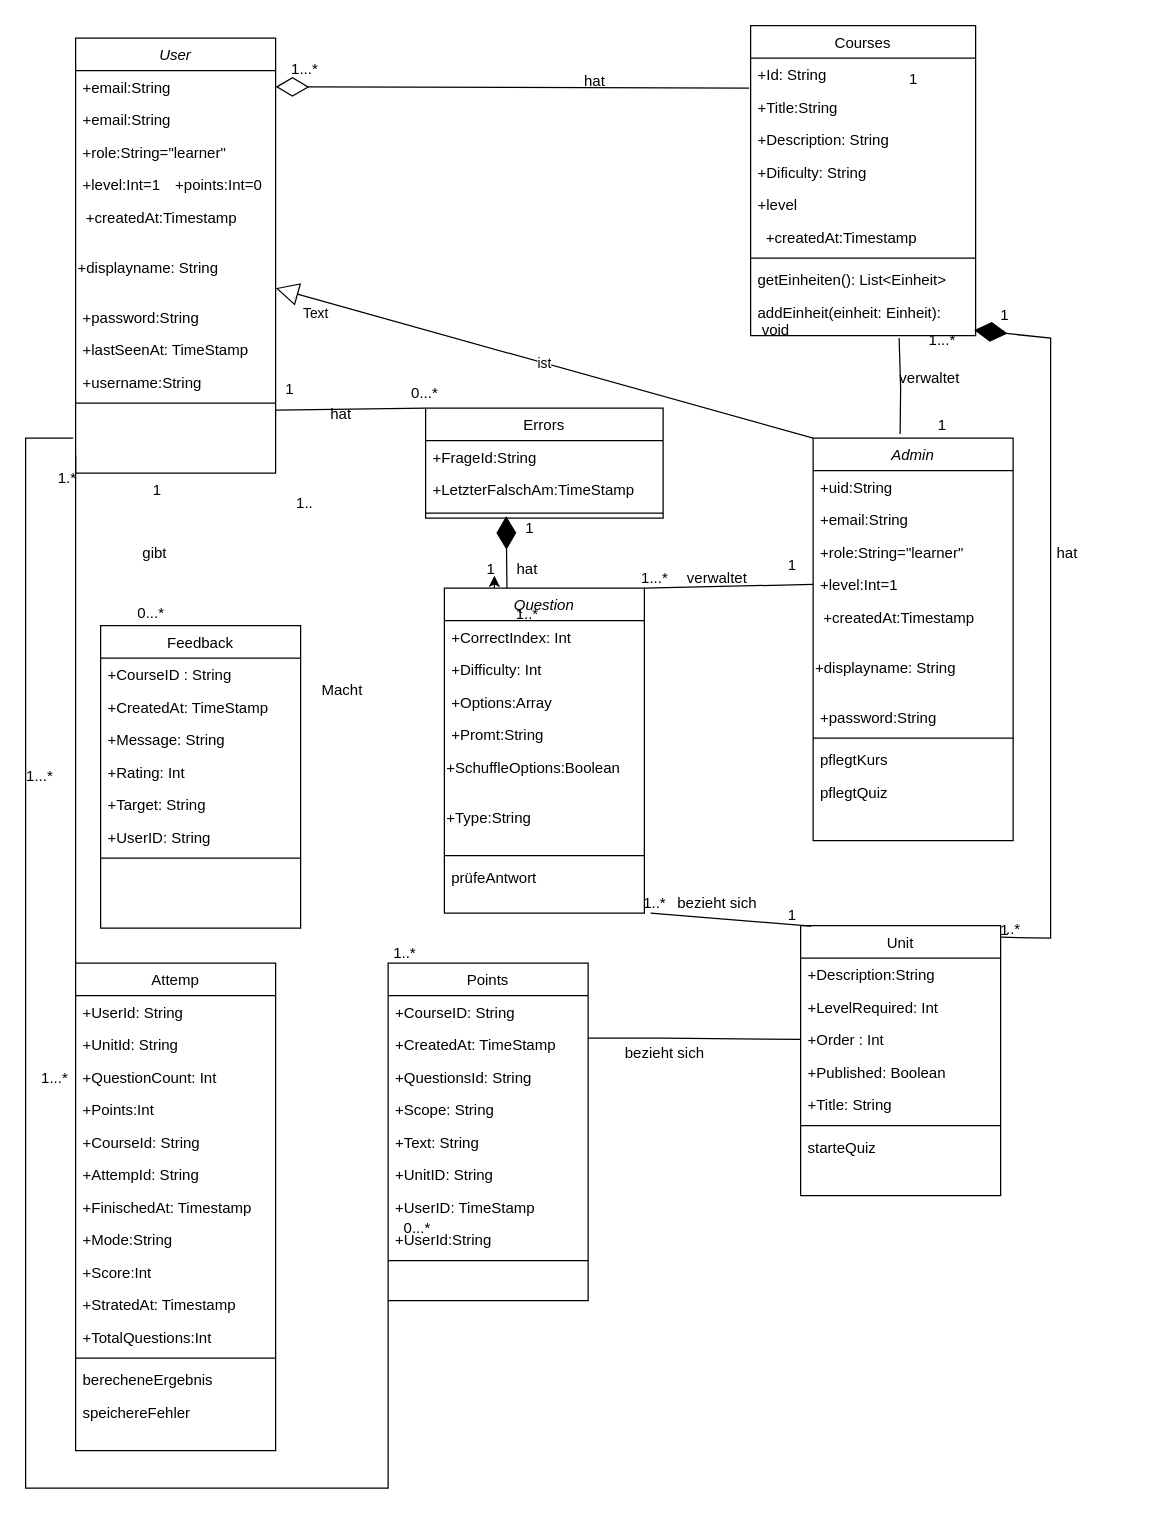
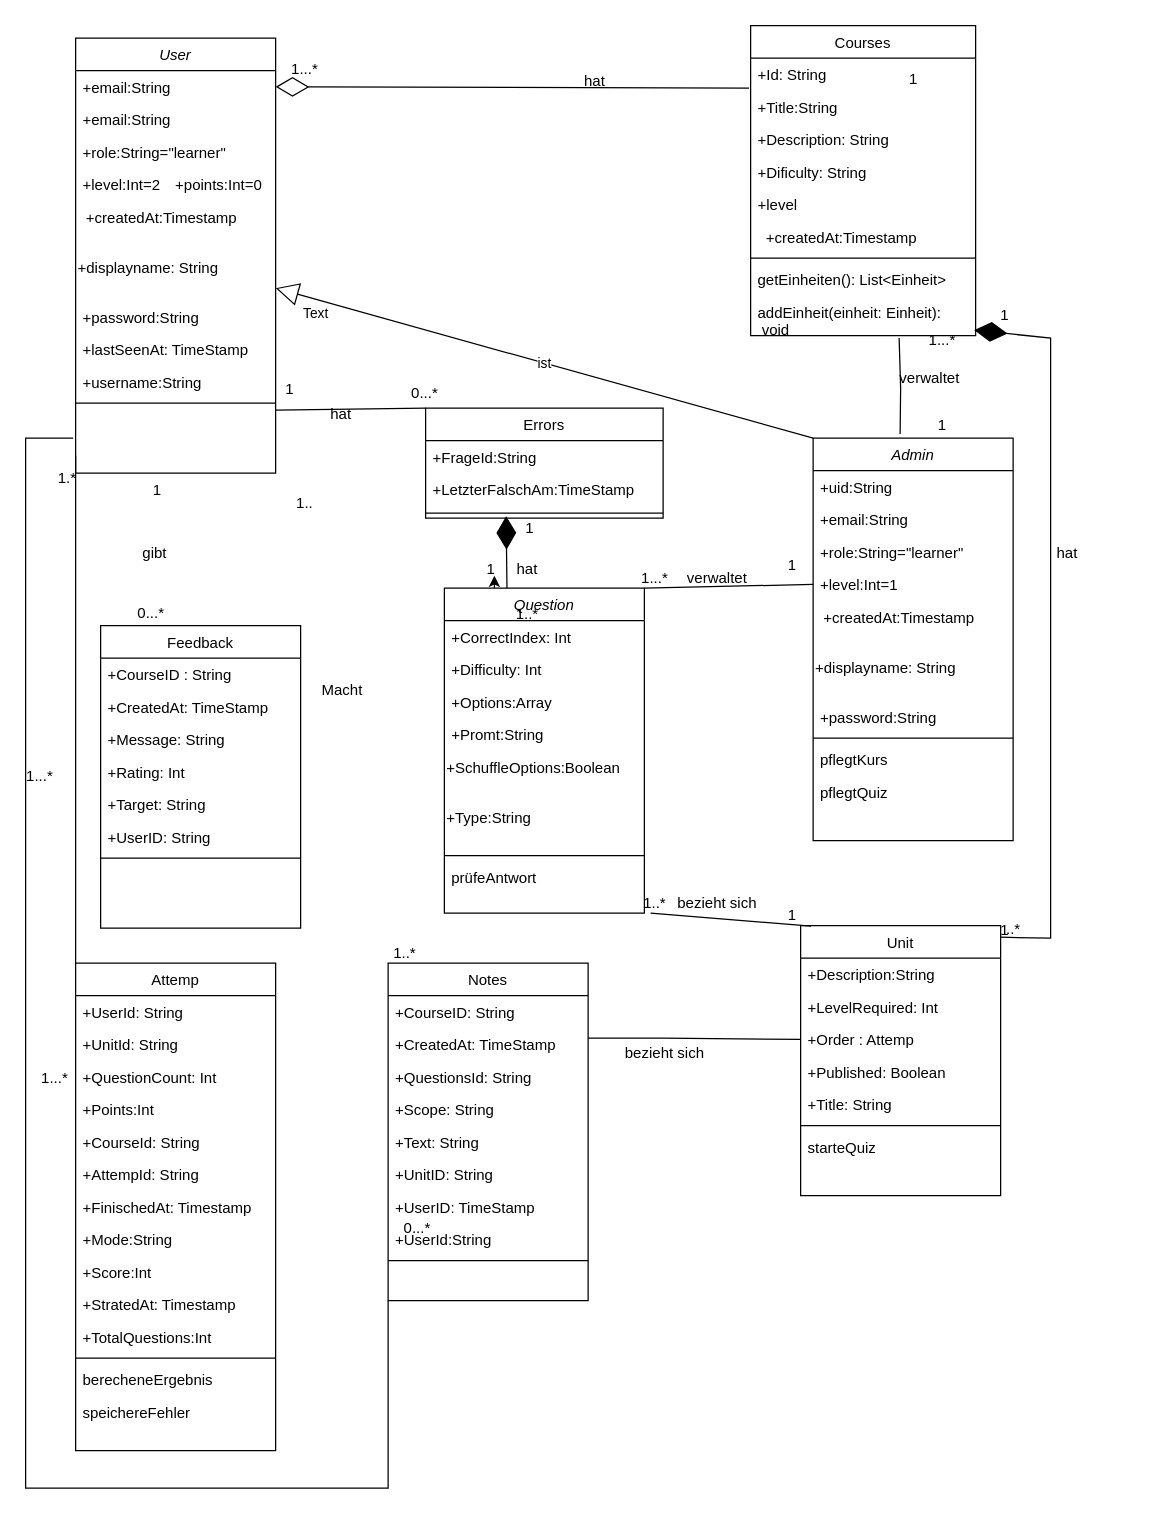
node "+level:Int=1 +points:Int=0": label "+level:Int=1 +points:Int=0" -> "+level:Int=2 +points:Int=0"
node "Points": label "Points" -> "Notes"
node "+Order : Int": label "+Order : Int" -> "+Order : Attemp"
